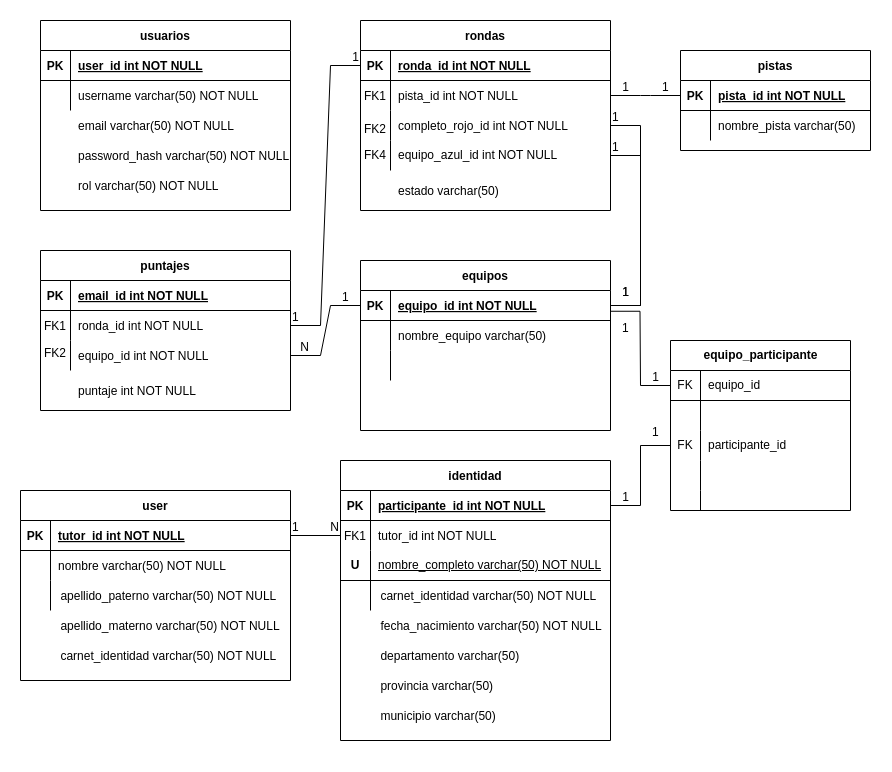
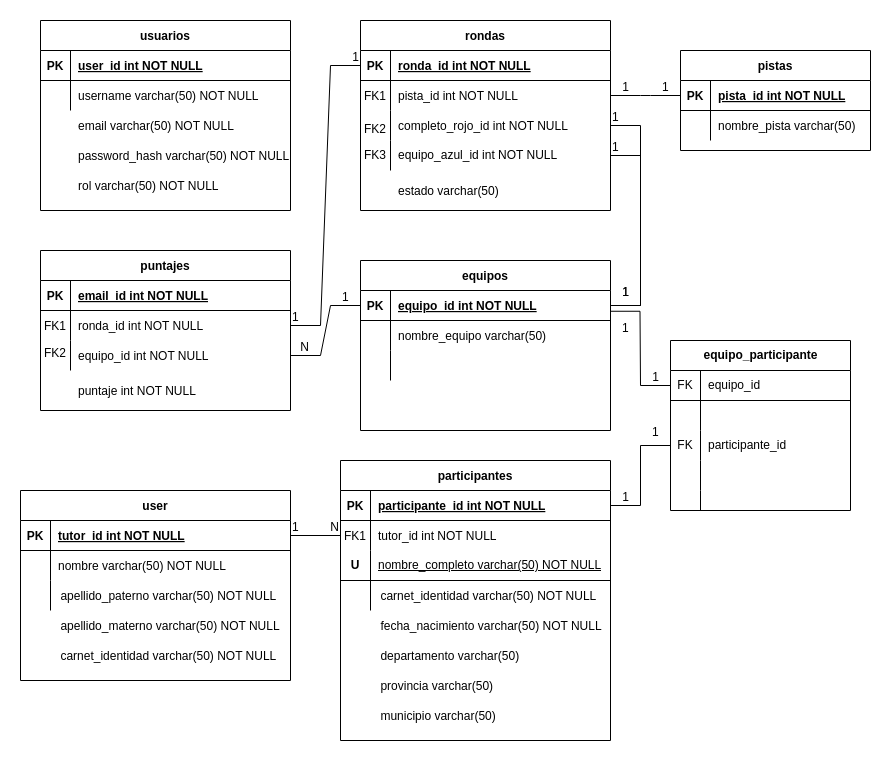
node "FK4": label "FK4" -> "FK3"
node "identidad": label "identidad" -> "participantes"
